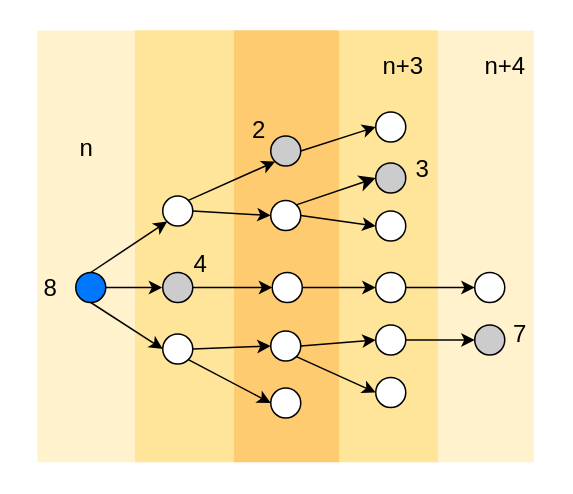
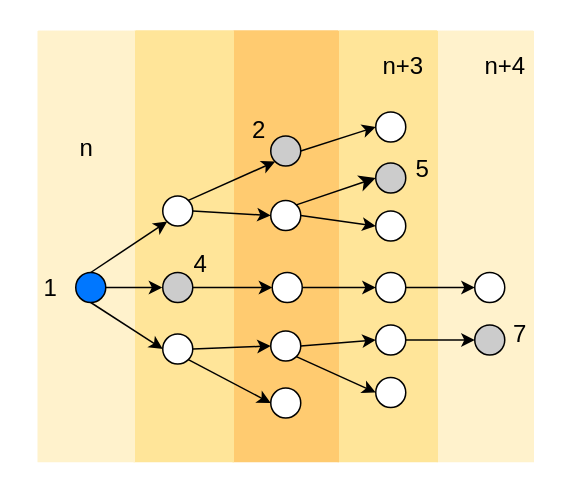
node "3": label "3" -> "5"
node "8": label "8" -> "1"
